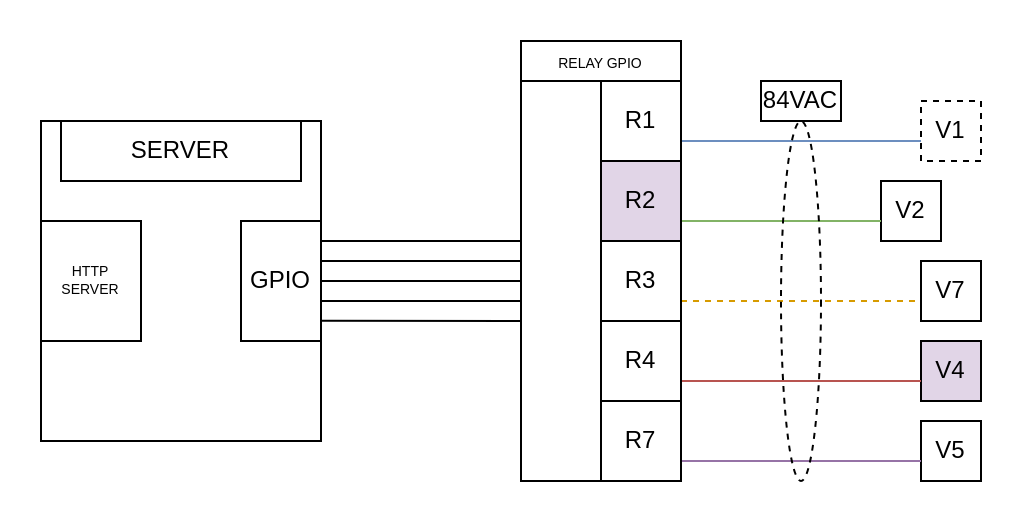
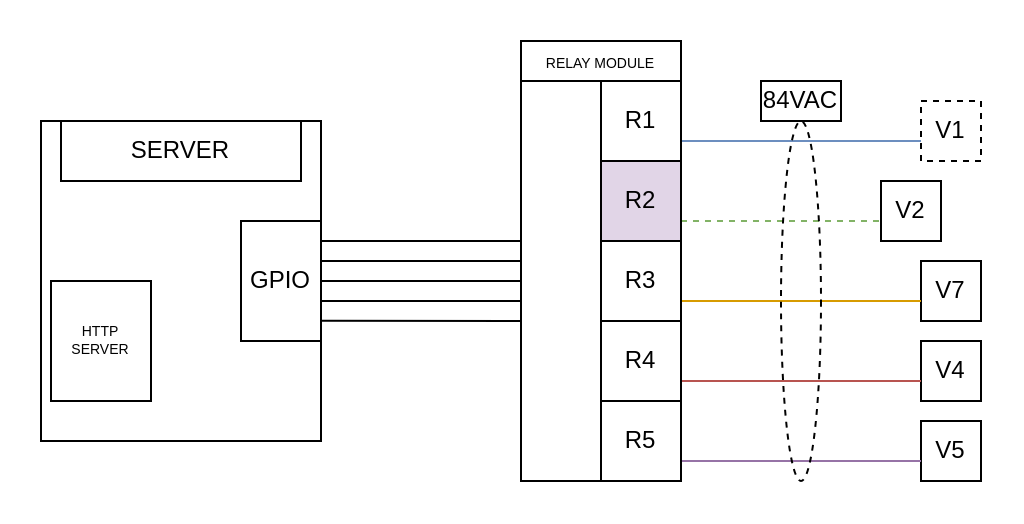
node "RELAY GPIO": label "RELAY GPIO" -> "RELAY MODULE"
edge "R2" -- "V2": style solid -> dashed
node "HTTP SERVER": moved (91, 281) -> (101, 341)
edge "R3" -- "V7": style dashed -> solid
node "V4": fillcolor #e1d5e7 -> #ffffff
node "R7": label "R7" -> "R5"
